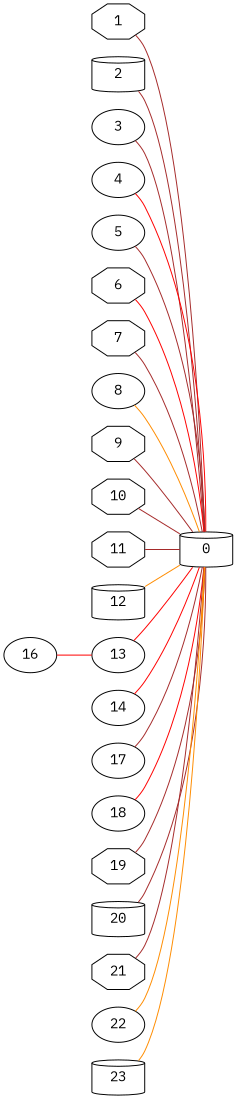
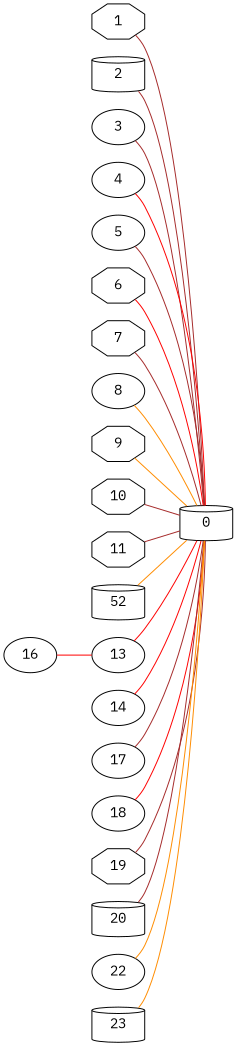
edge "9" -- "0": color brown -> darkorange
node "12": label "12" -> "52"
node "21": removed
